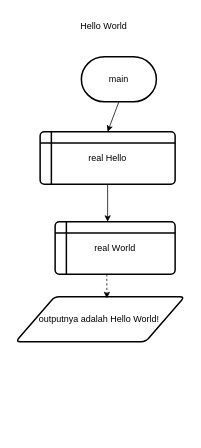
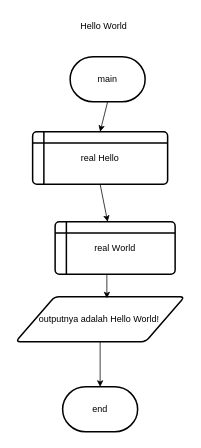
node "main": moved (119, 79) -> (108, 79)
node "real Hello": moved (108, 158) -> (100, 158)
edge "real World" -> "outputnya adalah Hello World!": style dashed -> solid
edge "outputnya adalah Hello World!" -> "end": added
node "end": added
